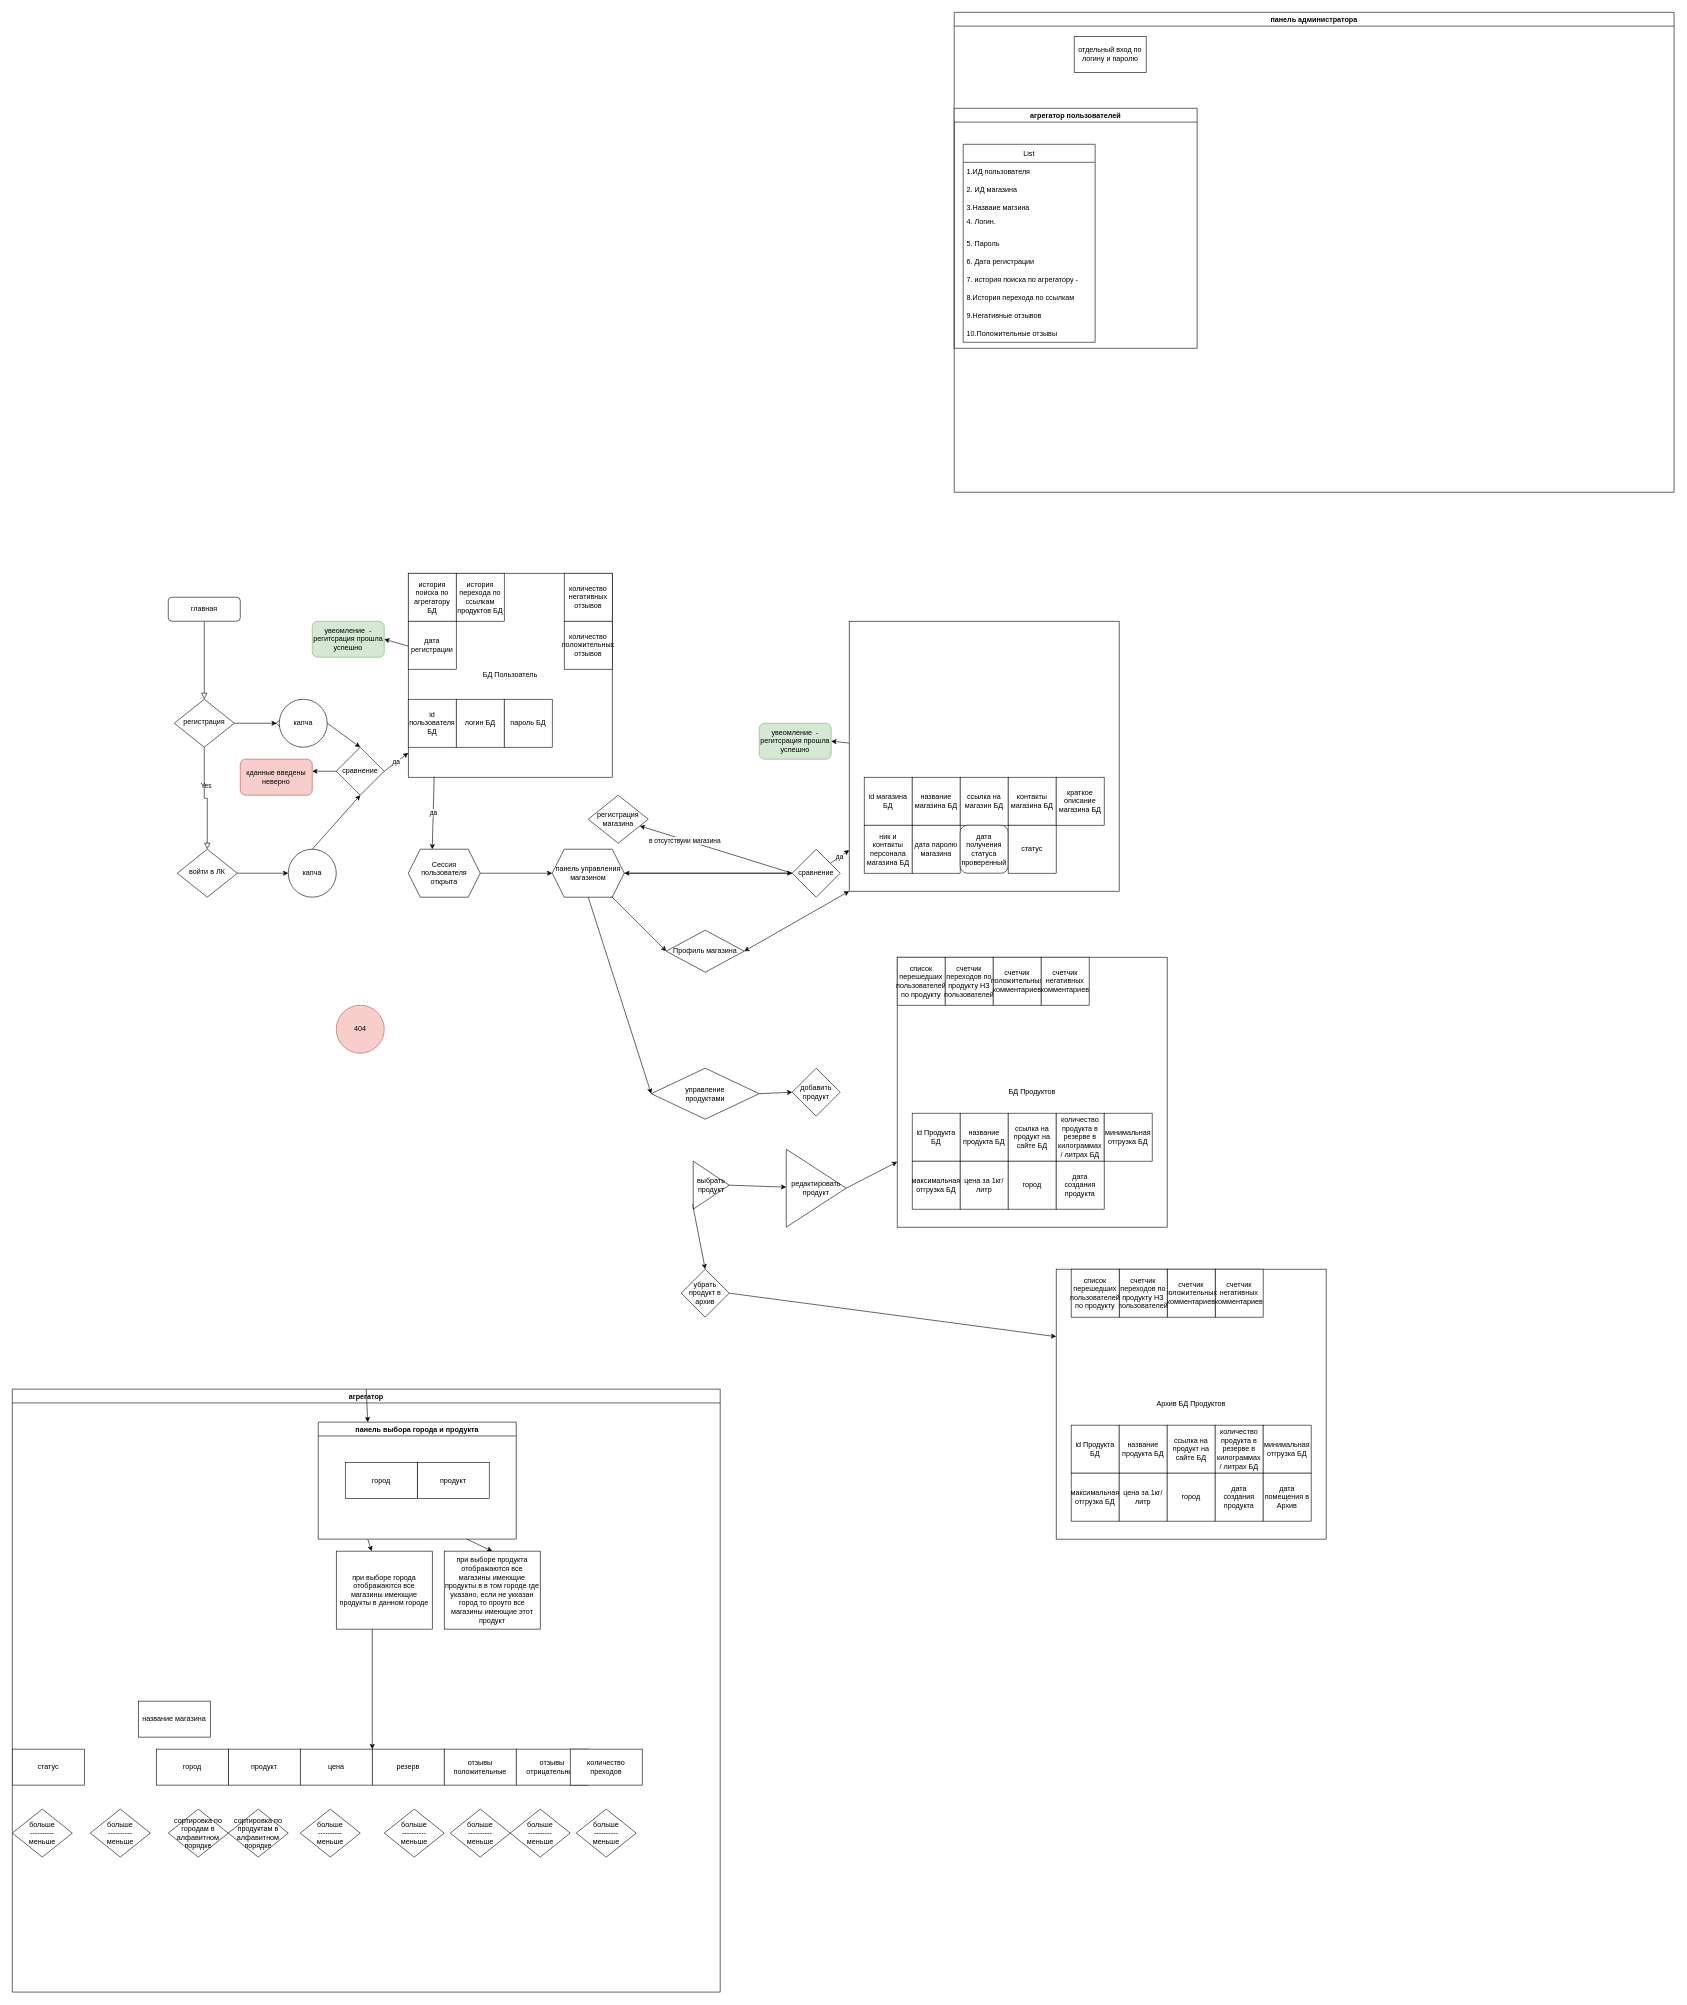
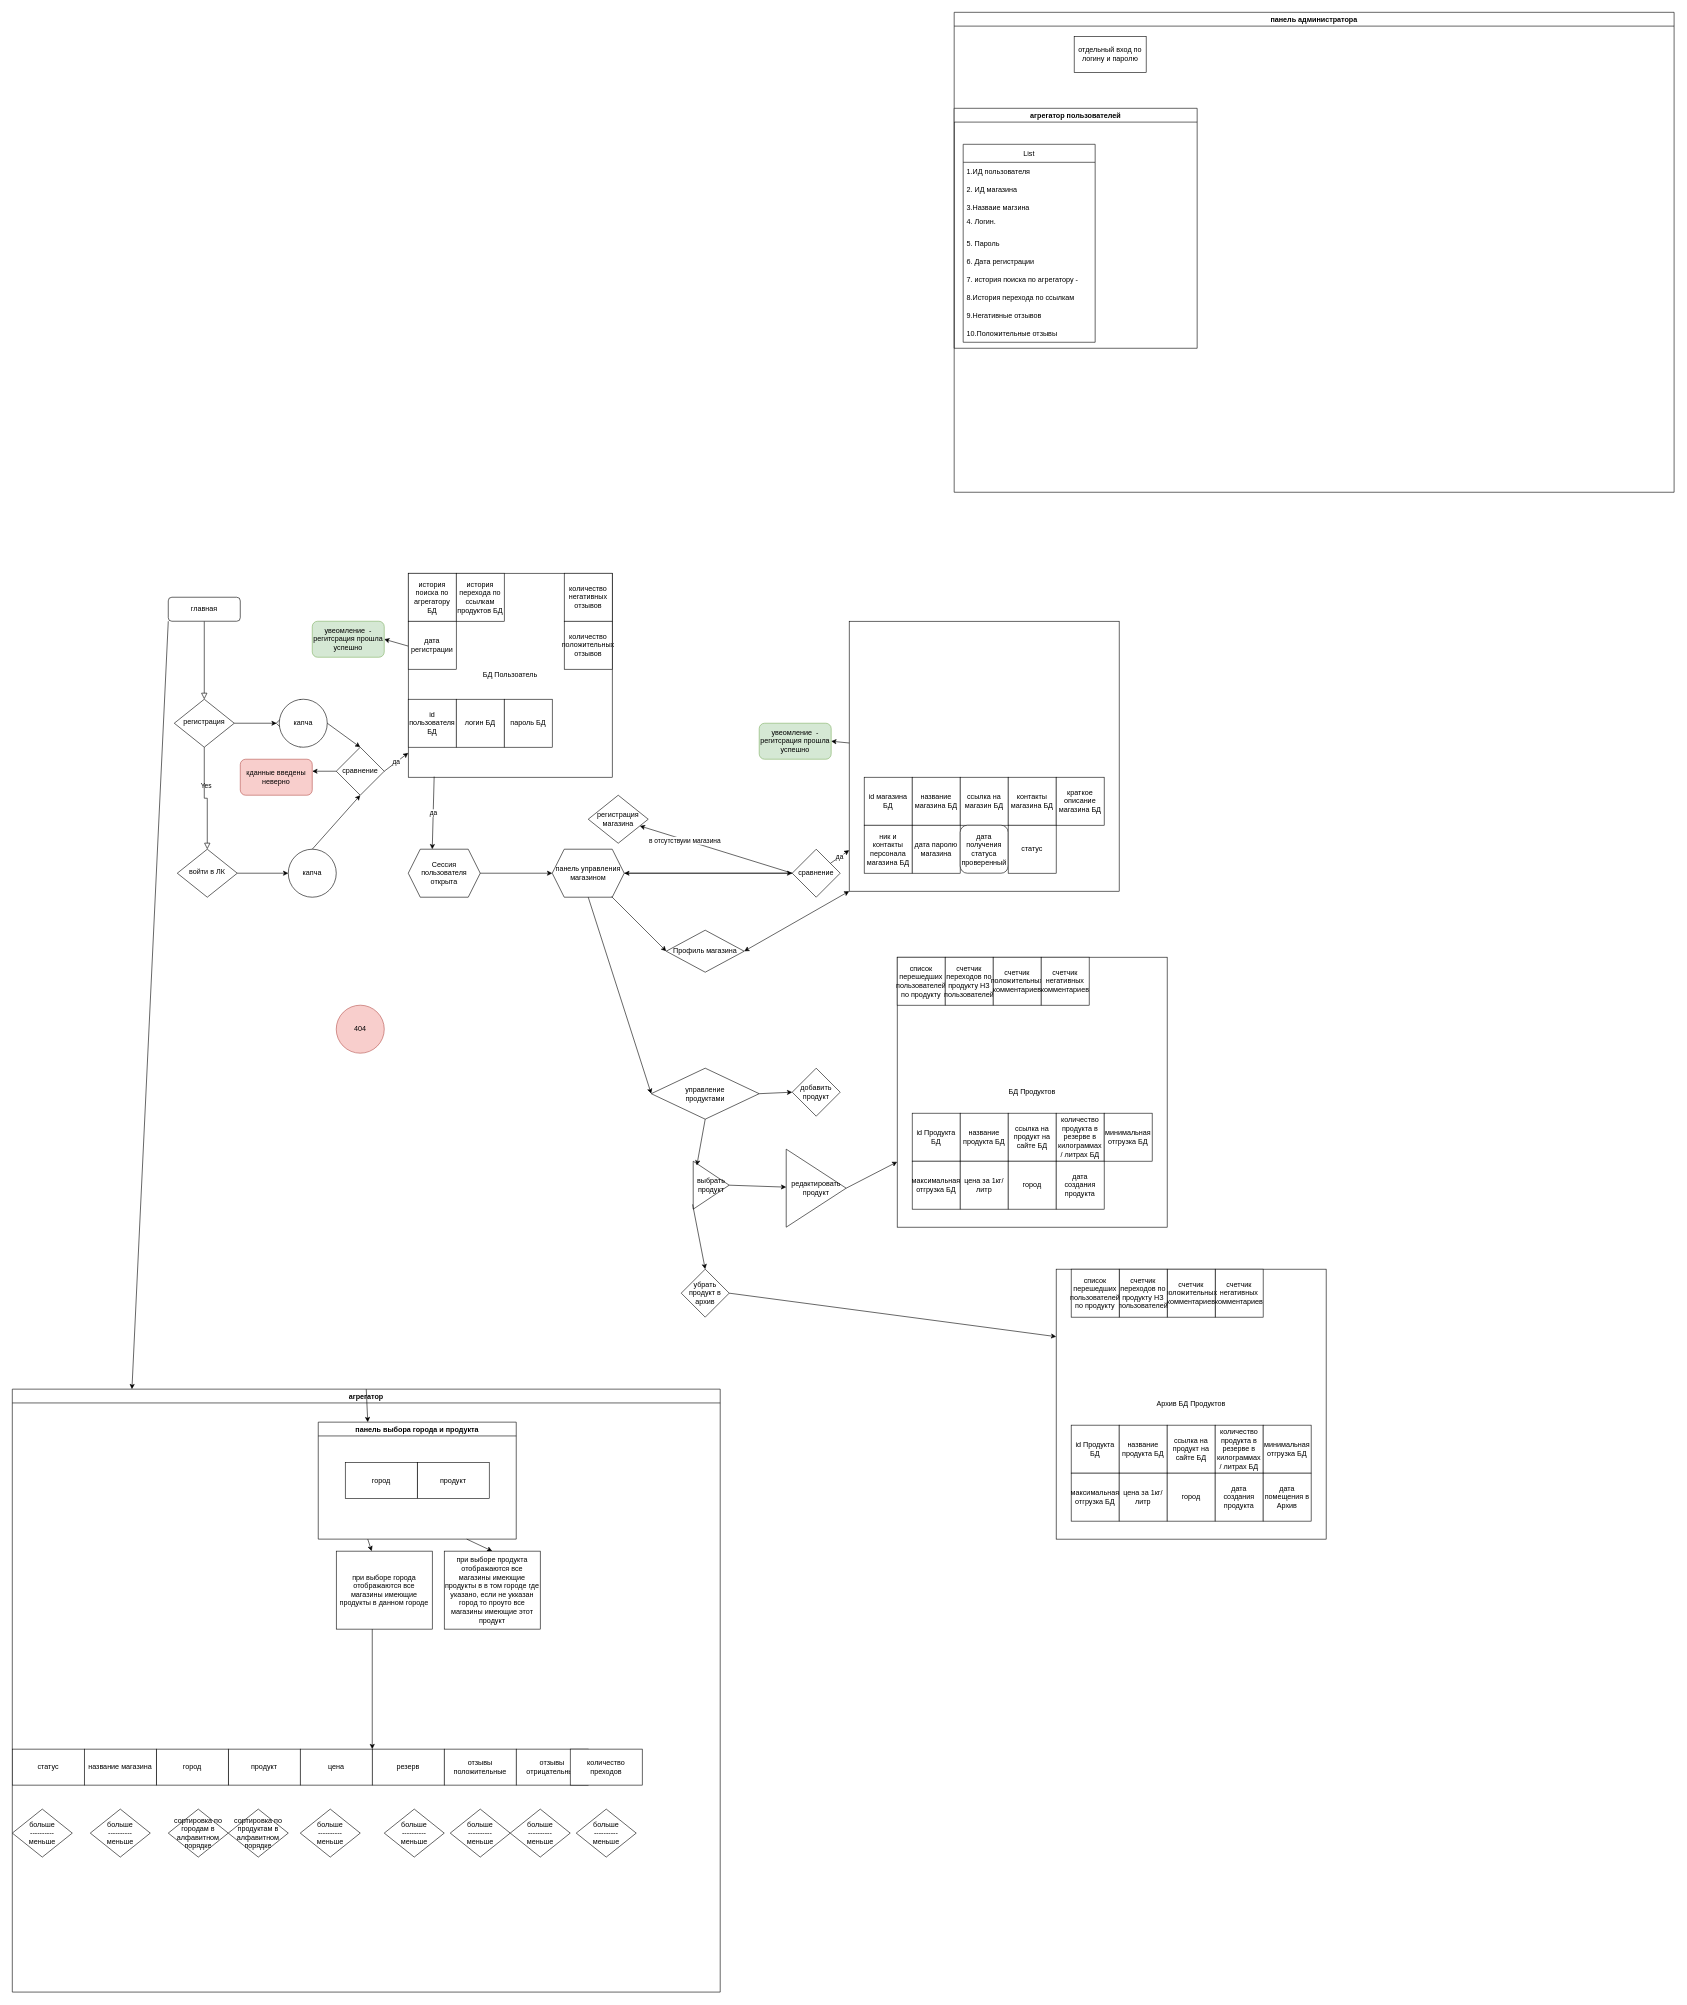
edge "управление продуктами" -> "выбрать продукт": added
edge "главная" -> "агрегатор": added
node "название магазина": moved (174, 1719) -> (120, 1767)
